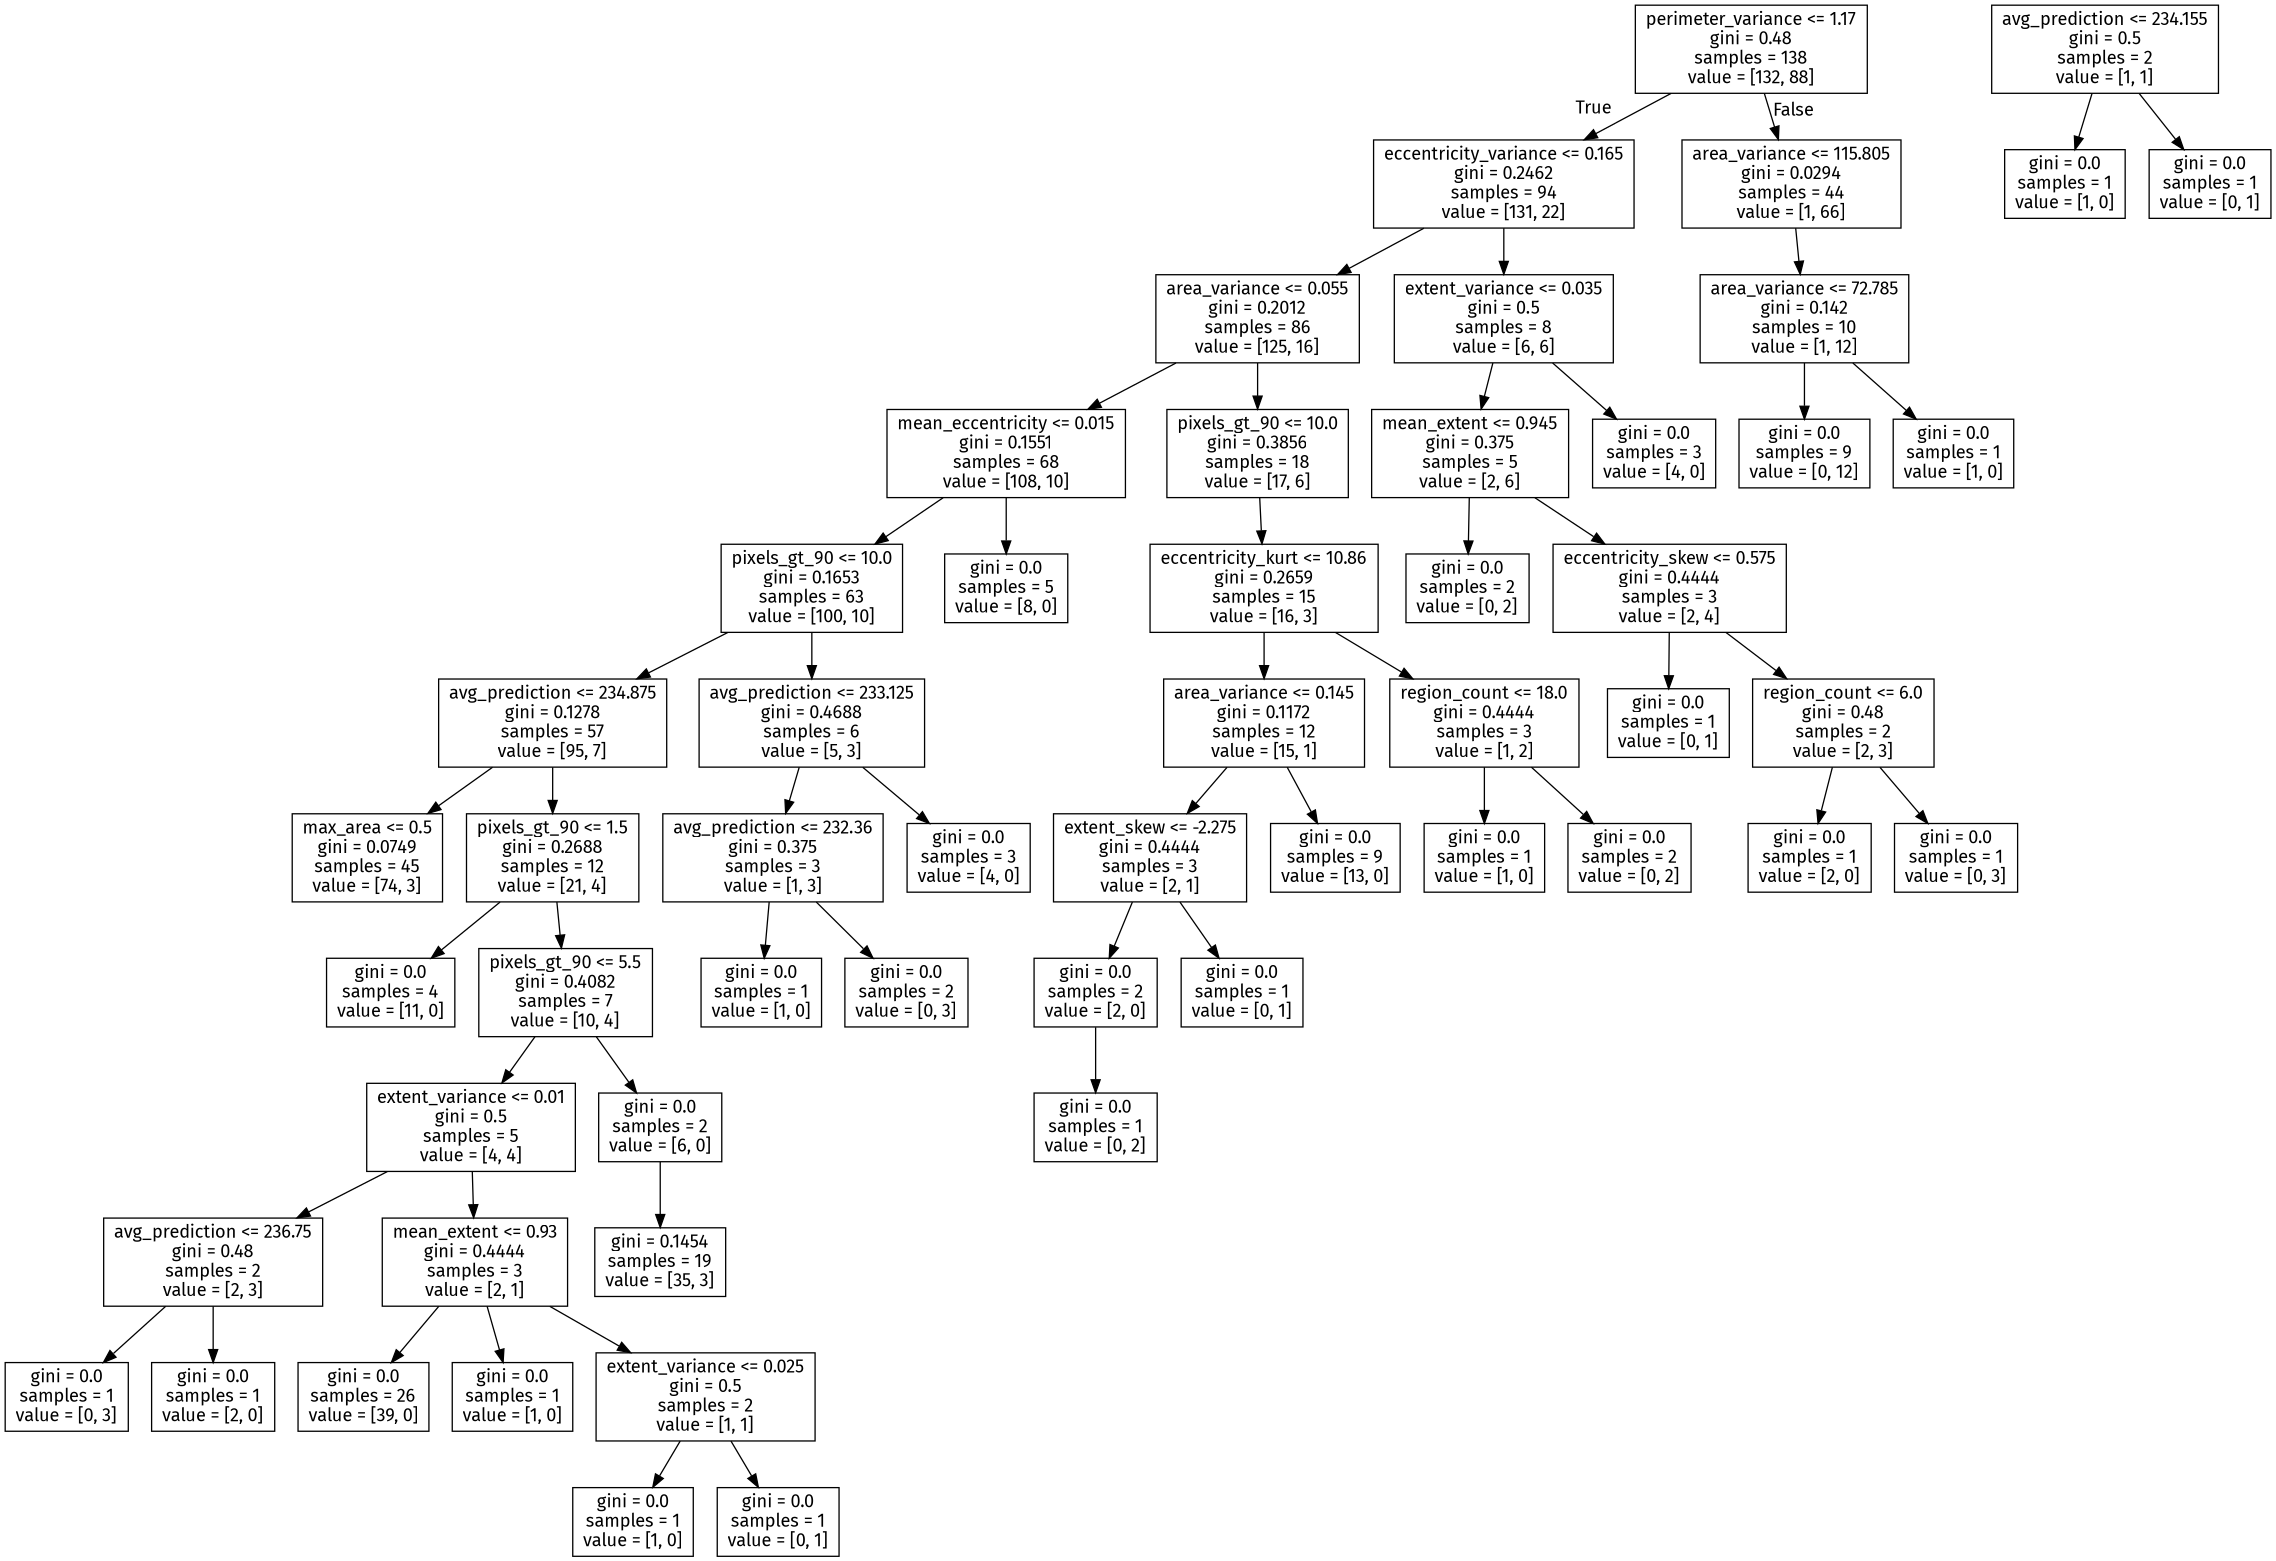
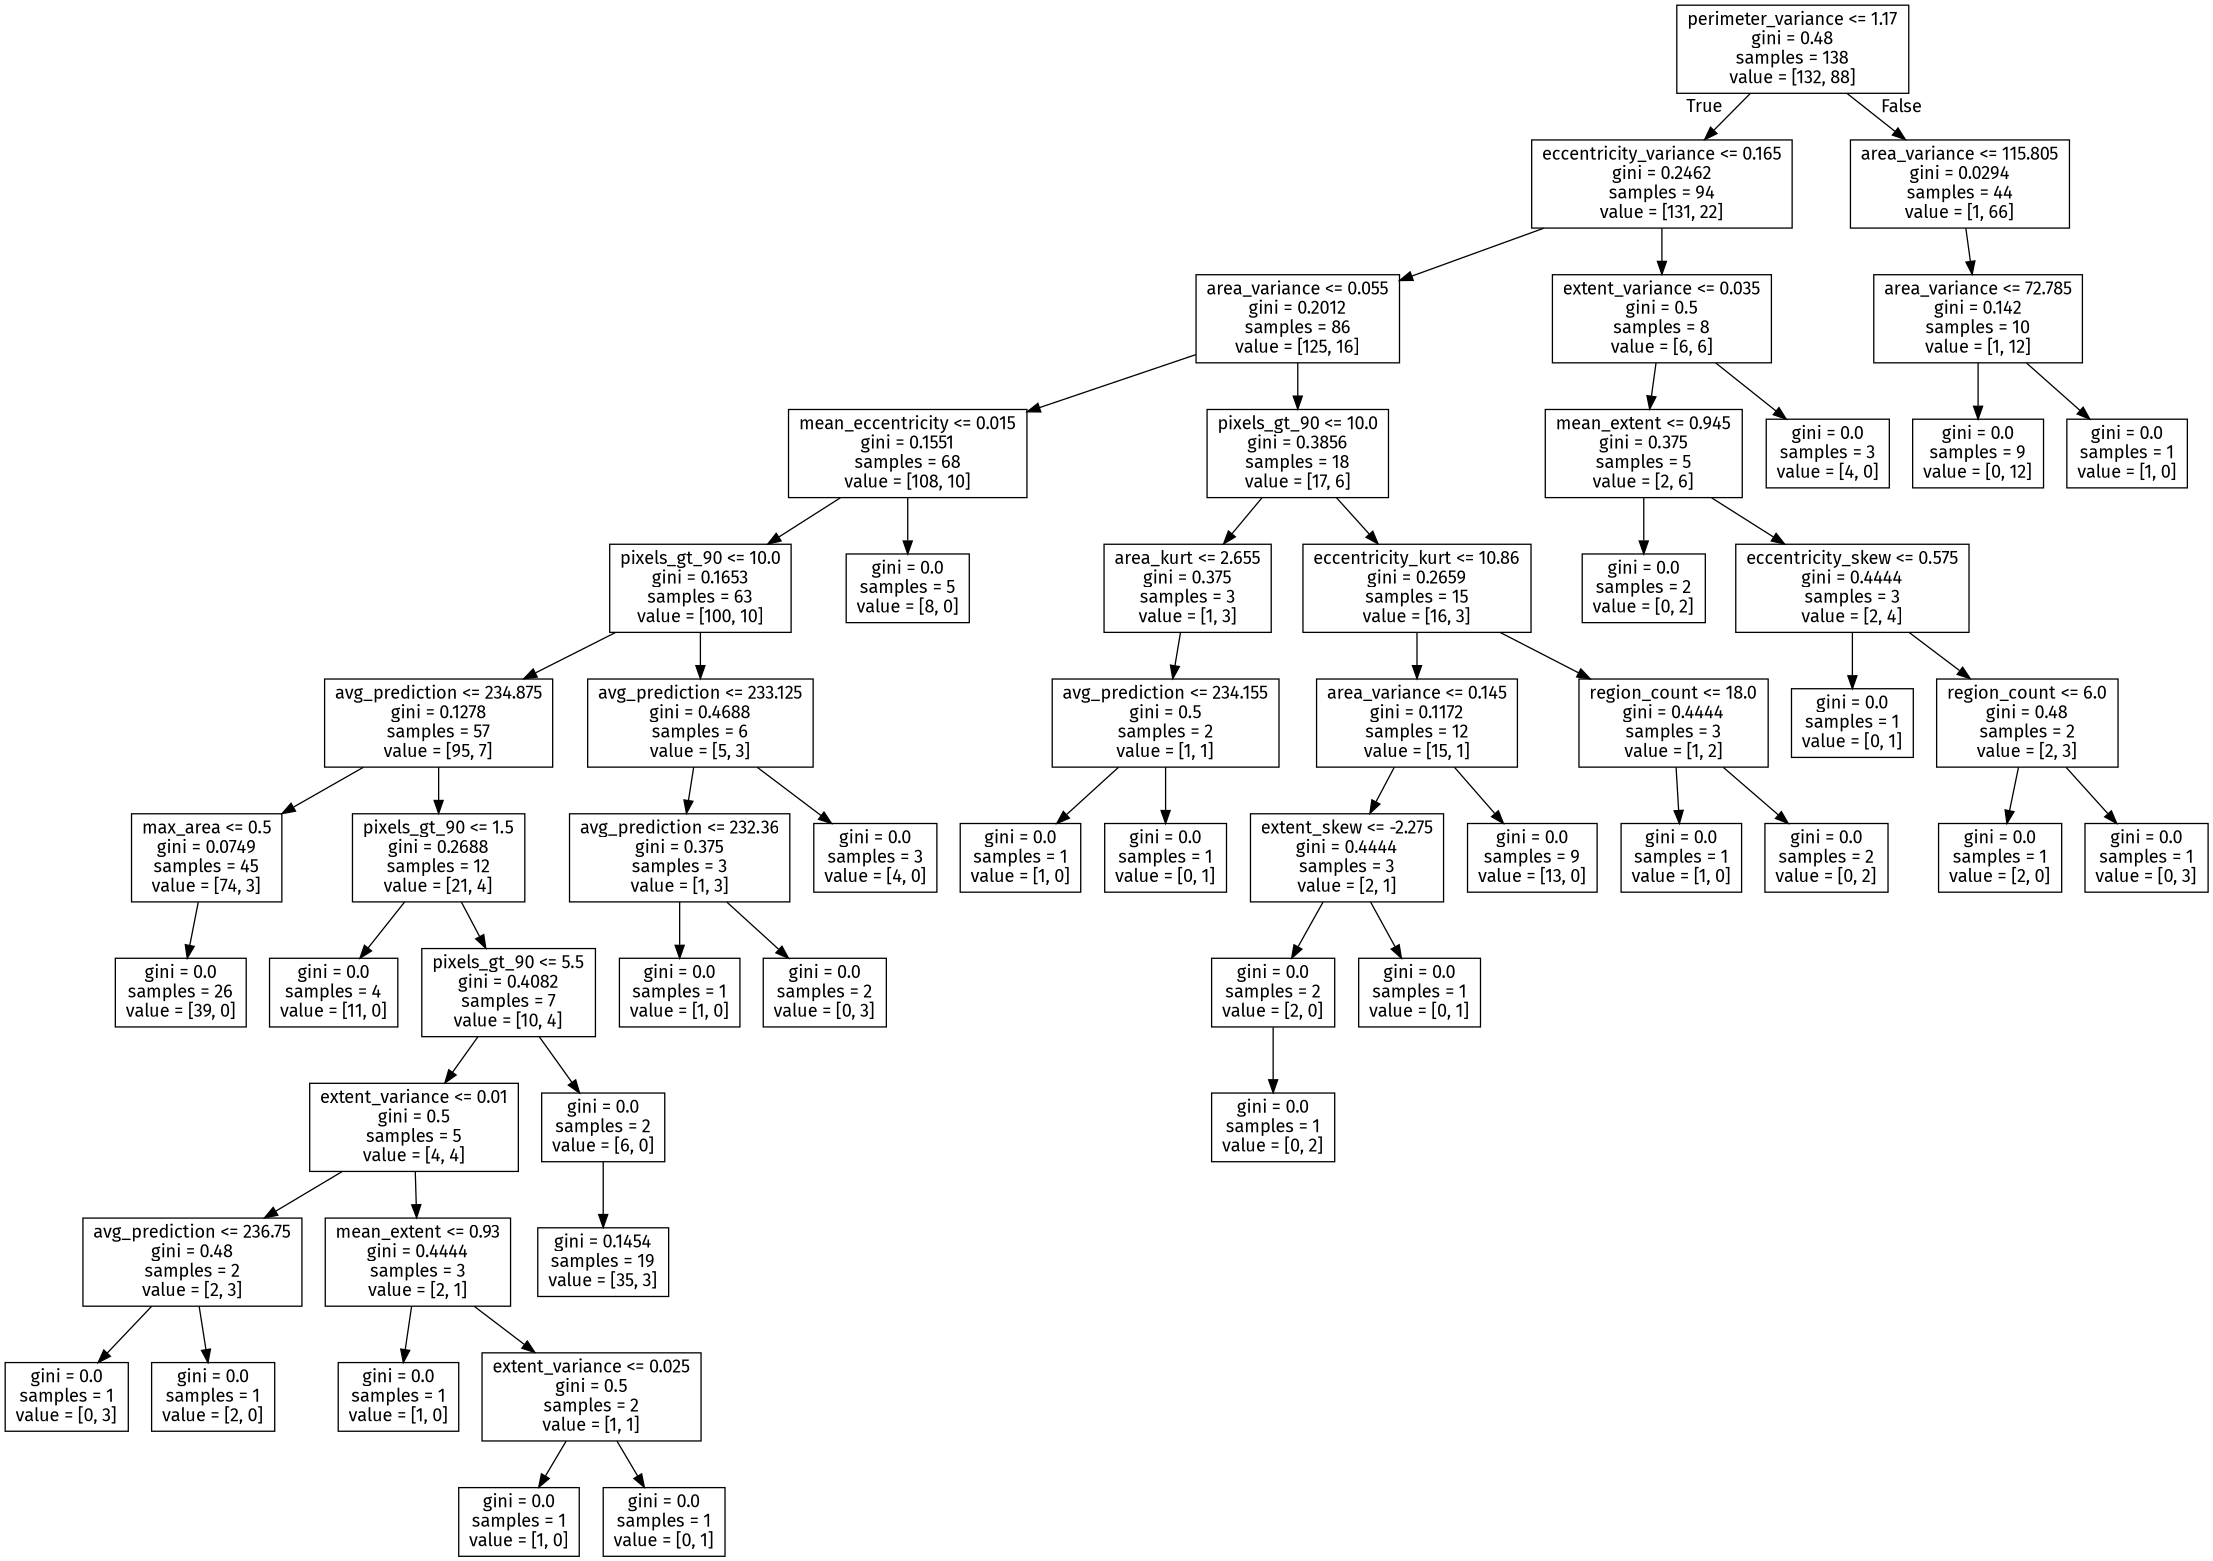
node "area_kurt <= 2.655 gini = 0.375 samples = 3 value = [1, 3]": added
edge "mean_extent <= 0.93 gini = 0.4444 samples = 3 value = [2, 1]" -> "gini = 0.0 samples = 26 value = [39, 0]": now "max_area <= 0.5 gini = 0.0749 samples = 45 value = [74, 3]" -> "gini = 0.0 samples = 26 value = [39, 0]"
